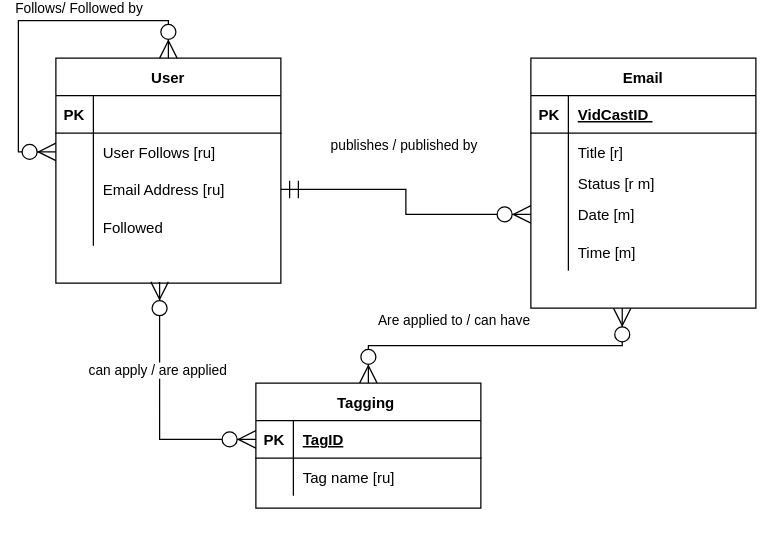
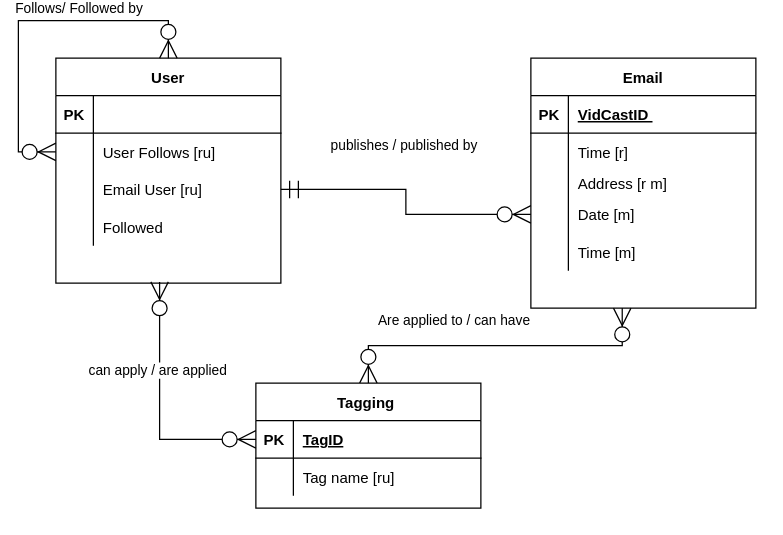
node "Title [r]": label "Title [r]" -> "Time [r]"
node "Status [r m]": label "Status [r m]" -> "Address [r m]"
node "Email Address [ru]": label "Email Address [ru]" -> "Email User [ru]"
